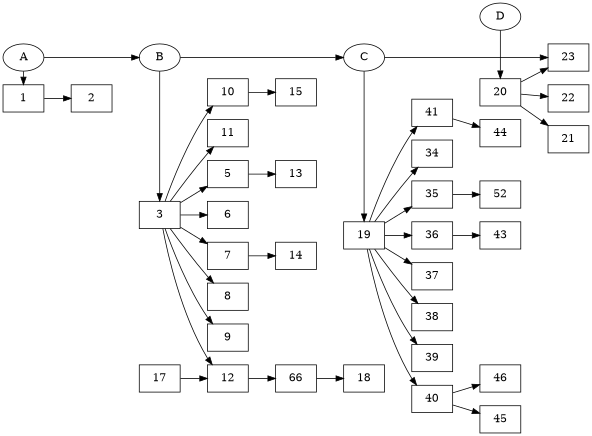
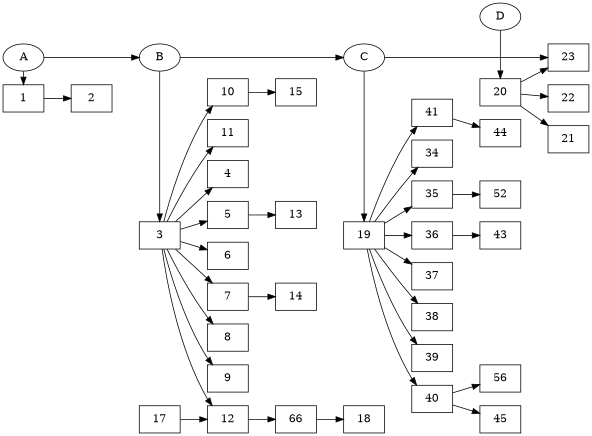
node "4": added
node "46": label "46" -> "56"
